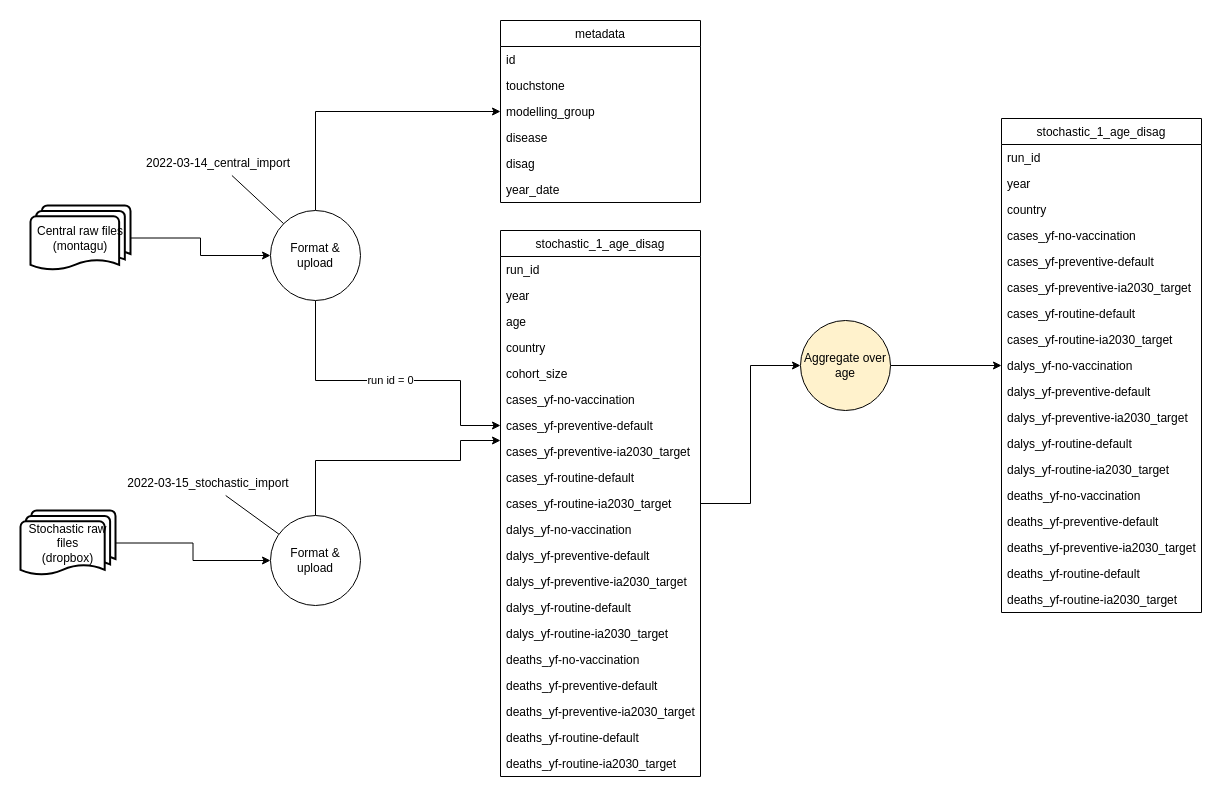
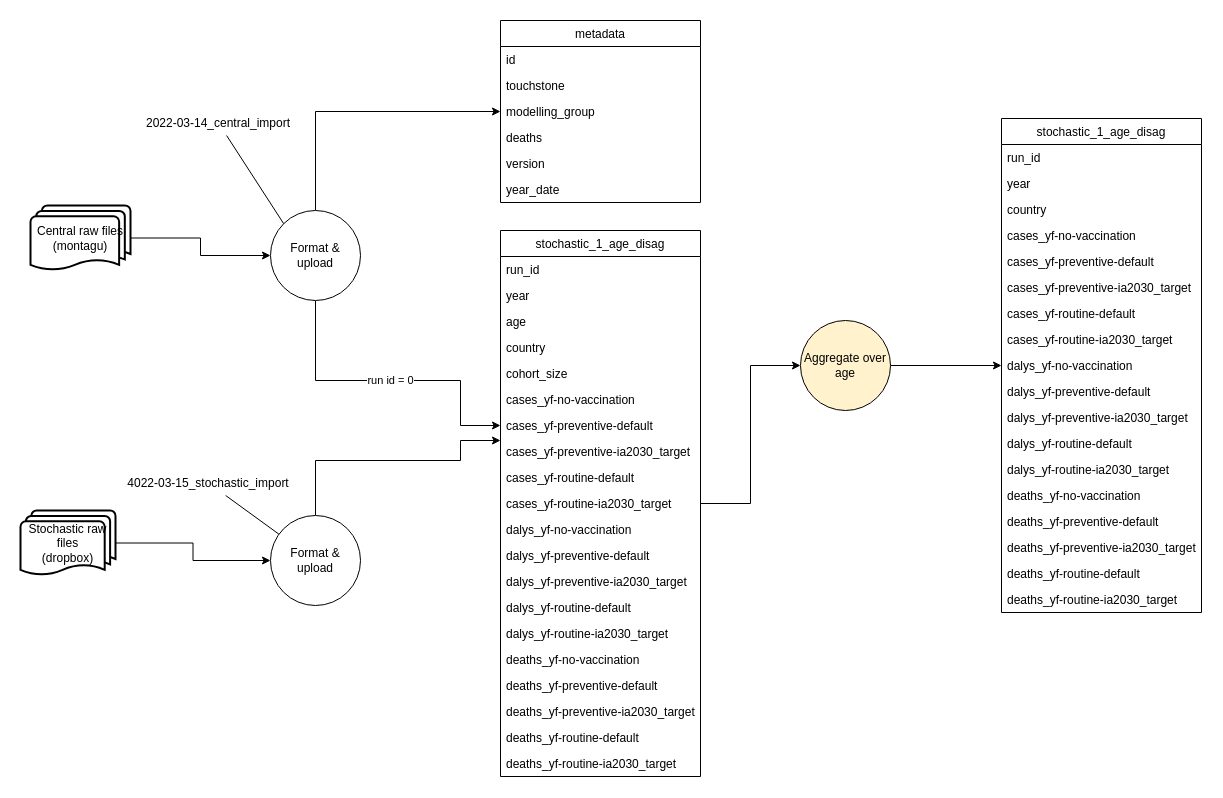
node "disease": label "disease" -> "deaths"
node "2022-03-14_central_import": moved (219, 163) -> (219, 123)
node "disag": label "disag" -> "version"
node "2022-03-15_stochastic_import": label "2022-03-15_stochastic_import" -> "4022-03-15_stochastic_import"
